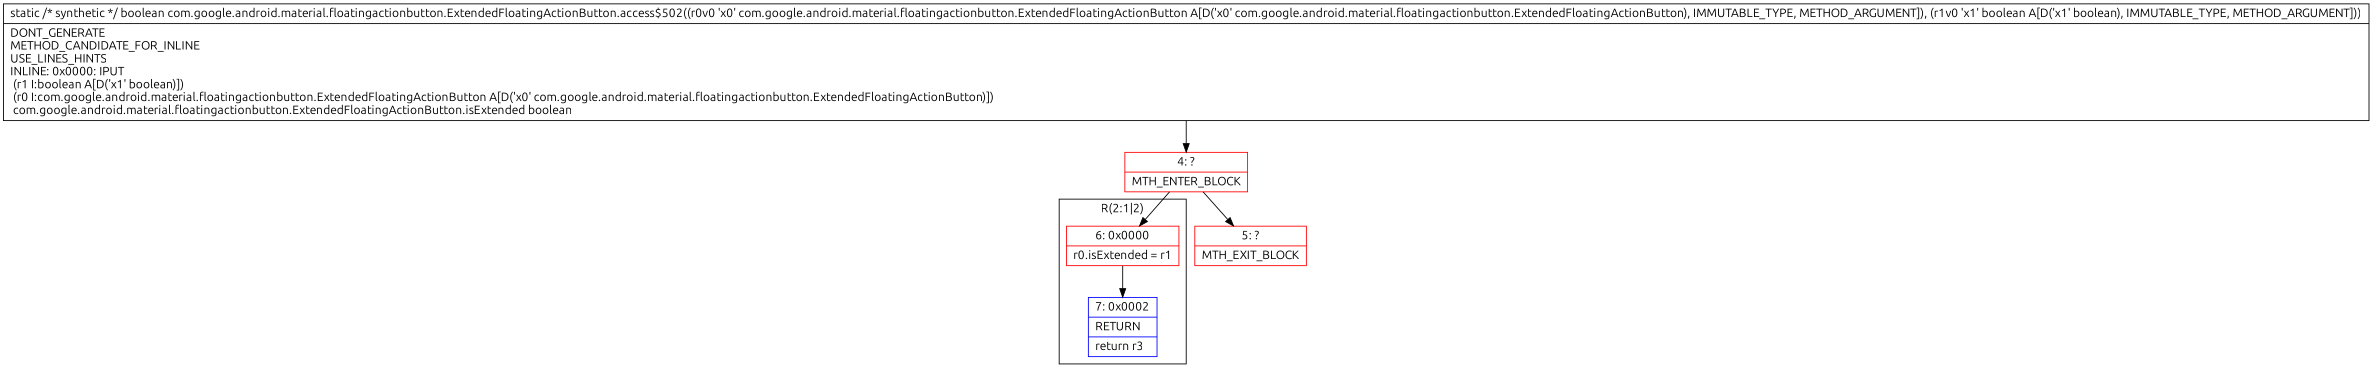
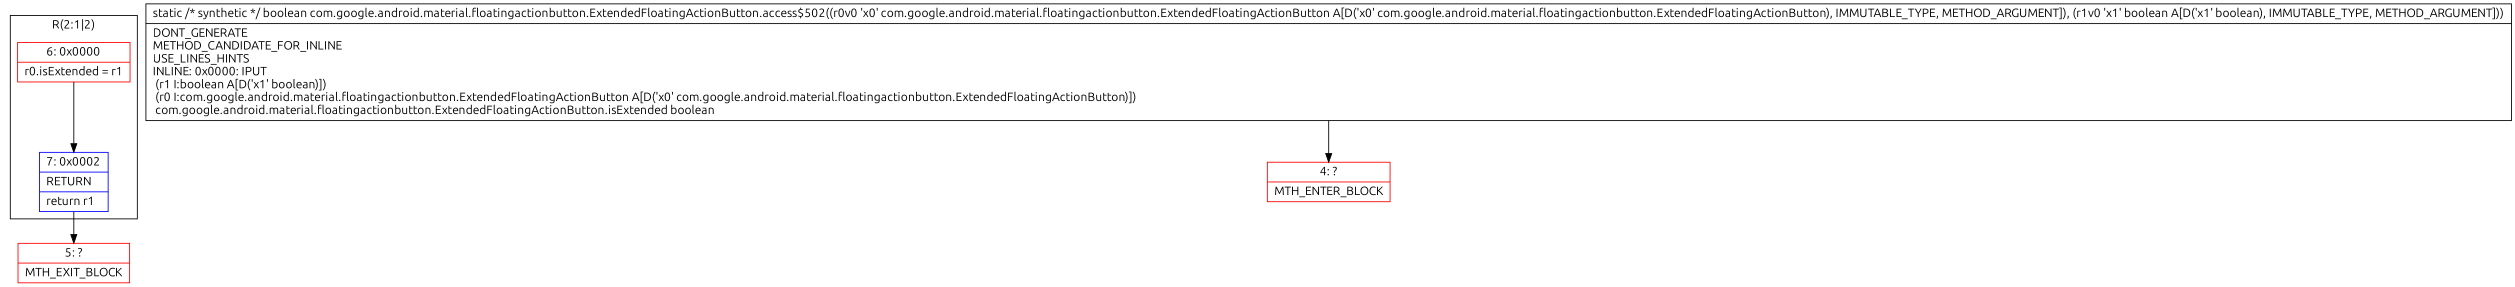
edge "4: ?" -> "6: 0x0000": removed
edge "4: ?" -> "5: ?": now "7: 0x0002" -> "5: ?"
node "7: 0x0002": text "return r3" -> "return r1"
